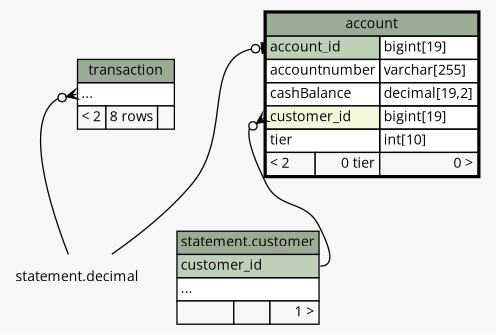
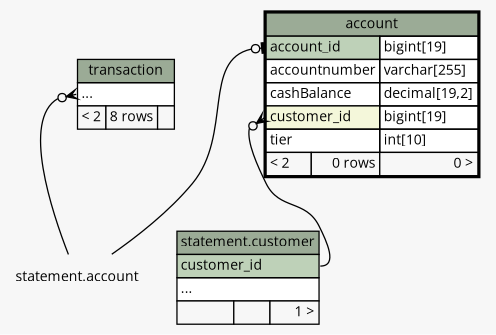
node "account": text "0 tier" -> "0 rows"
node "statement.decimal": label "statement.decimal" -> "statement.account"
